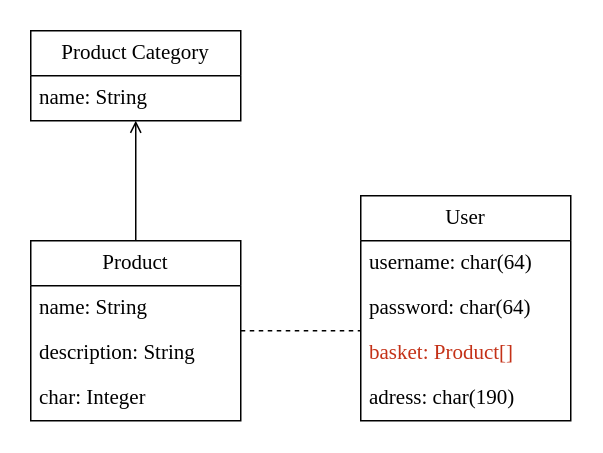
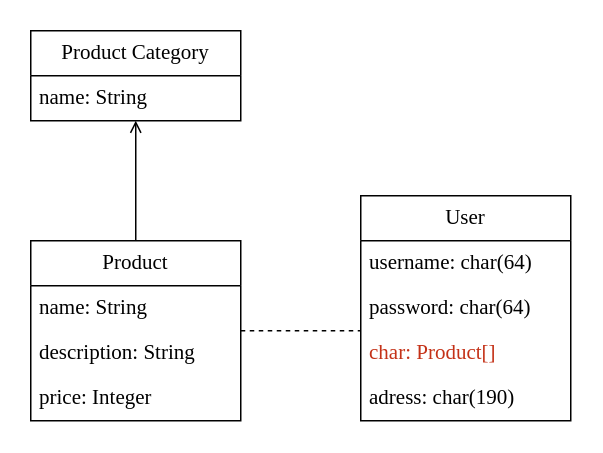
node "basket: Product[]": label "basket: Product[]" -> "char: Product[]"
node "char: Integer": label "char: Integer" -> "price: Integer"
